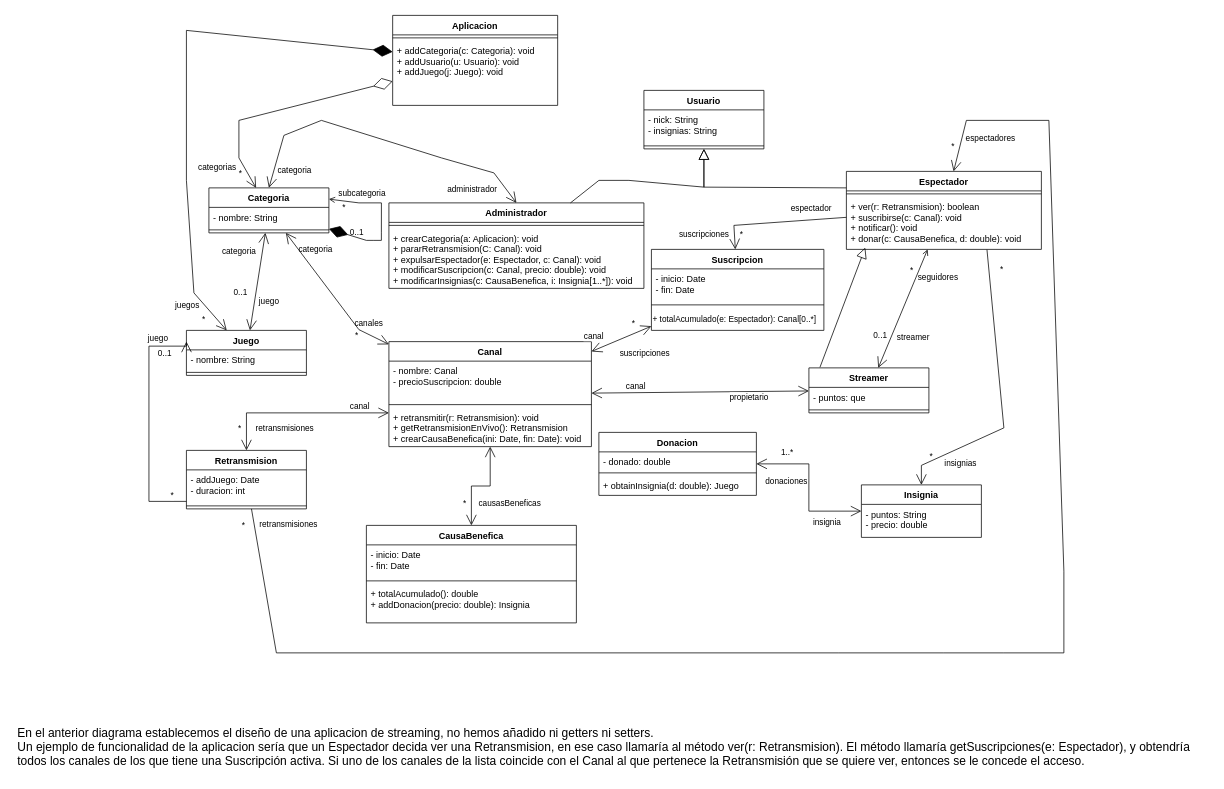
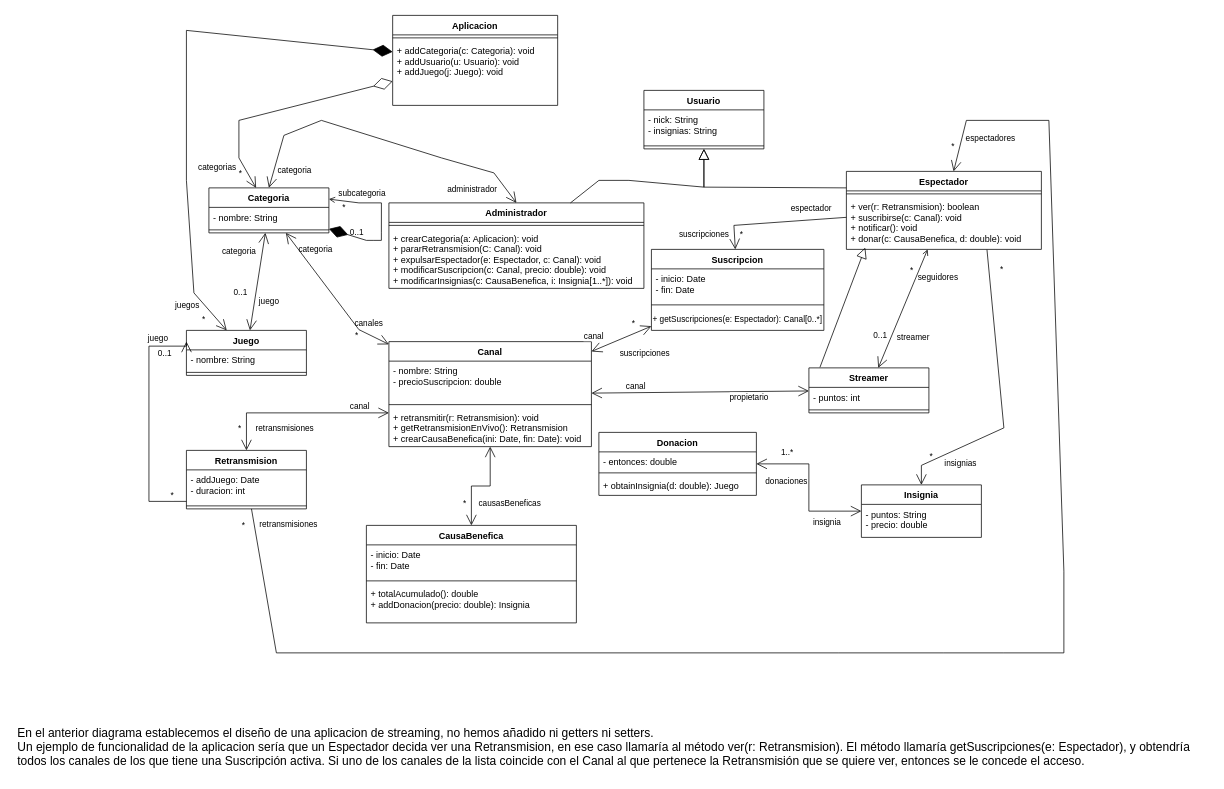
node "+ totalAcumulado(e: Espectador): Canal[0..*]": label "+ totalAcumulado(e: Espectador): Canal[0..*]" -> "+ getSuscripciones(e: Espectador): Canal[0..*]"
node "- nombre: Canal - precioSuscripcion: double": label "- nombre: Canal - precioSuscripcion: double" -> "- nombre: String - precioSuscripcion: double"
node "- puntos: que": label "- puntos: que" -> "- puntos: int"
node "- donado: double": label "- donado: double" -> "- entonces: double"
